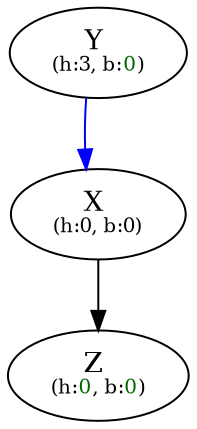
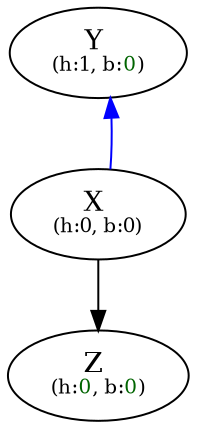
node "Y": text "(h:3, b:" -> "(h:1, b:"
edge "Y" -> "X": reversed
